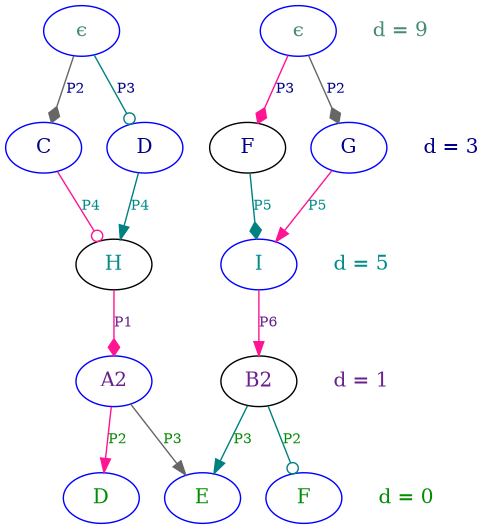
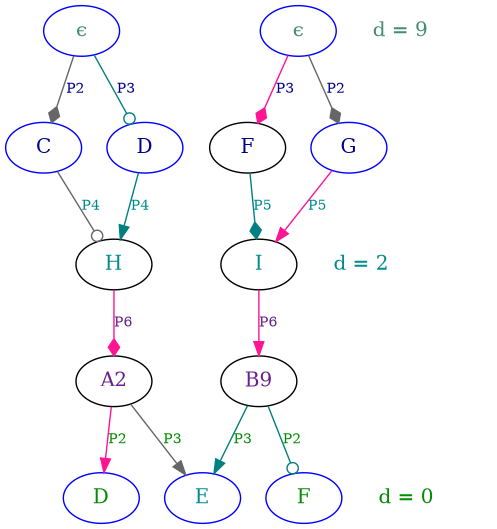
node "d = 3": removed
edge "C" -> "H": color deeppink -> gray40
node "I": color blue -> black
node "d = 5": label "d = 5" -> "d = 2"
edge "H" -> "A2": label "P1" -> "P6"
node "A2": color blue -> black
node "B2": label "B2" -> "B9"
node "d = 1": removed
node "E": fontcolor green4 -> cyan4
